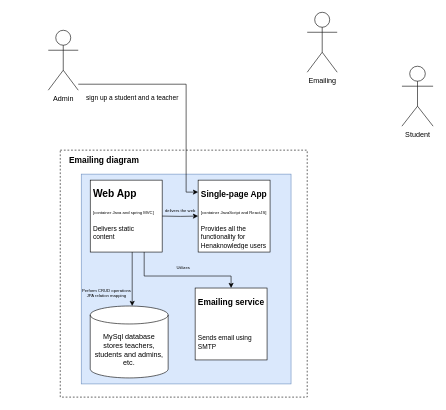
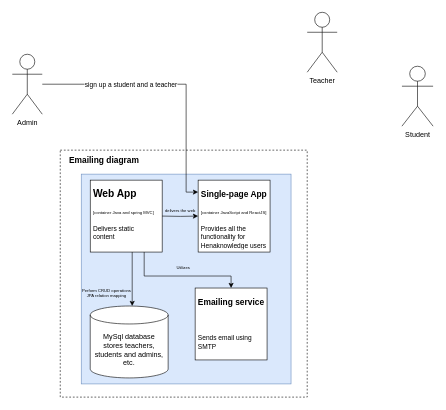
node "Admin": moved (63, 60) -> (27, 84)
node "Emailing": label "Emailing" -> "Teacher"
